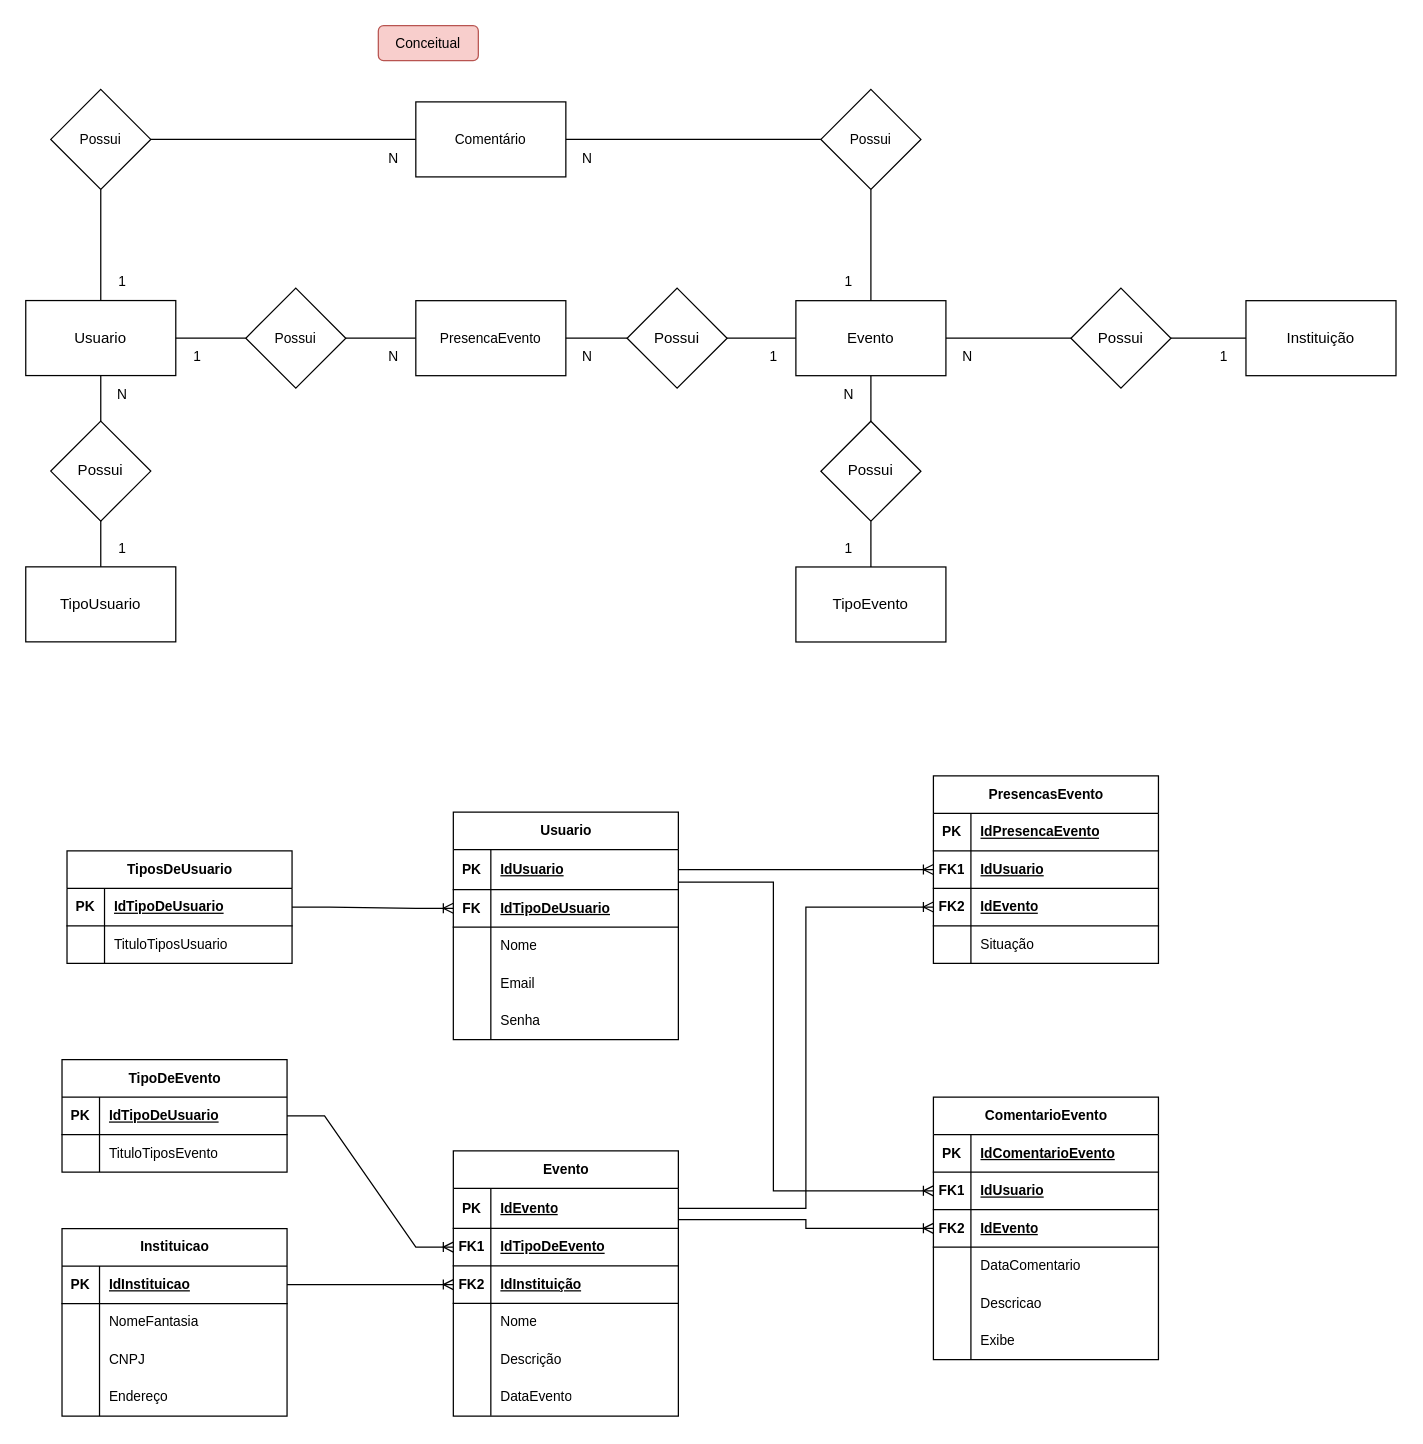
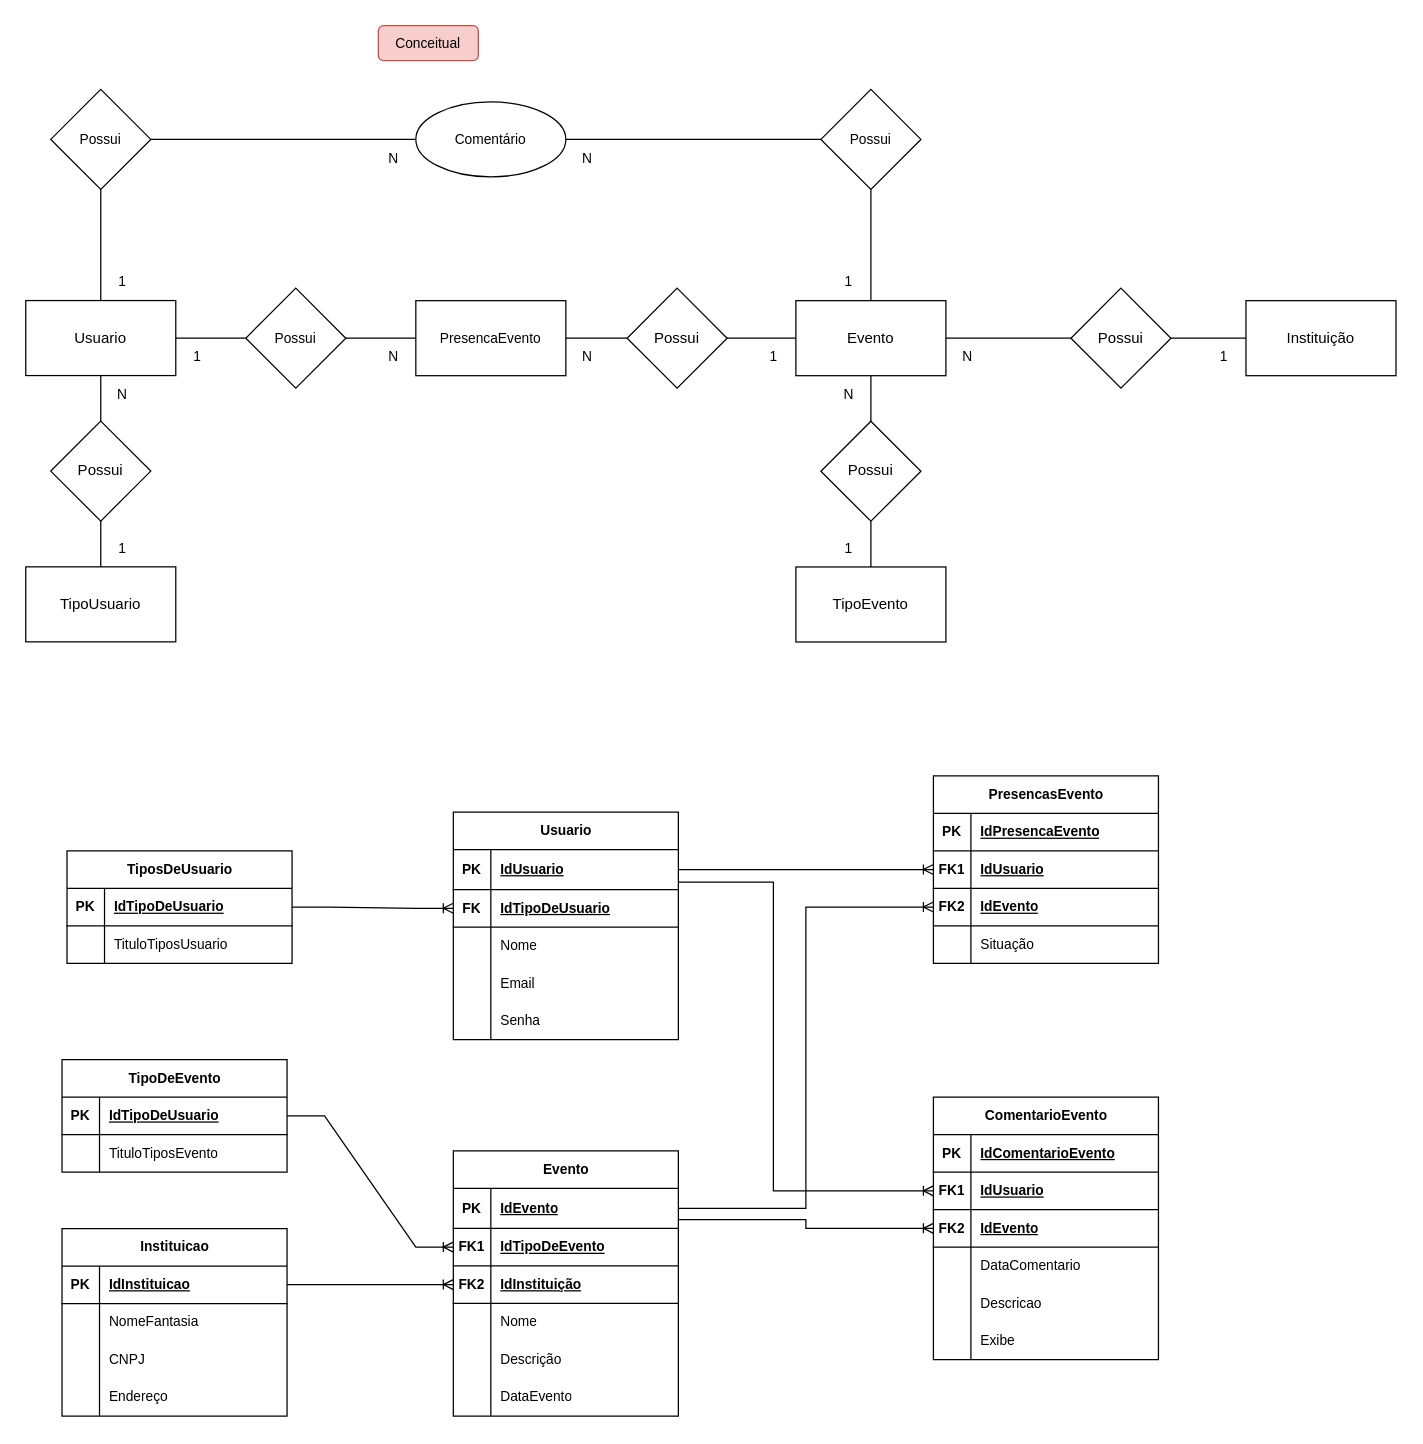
node "Comentário": shape rectangle -> ellipse
